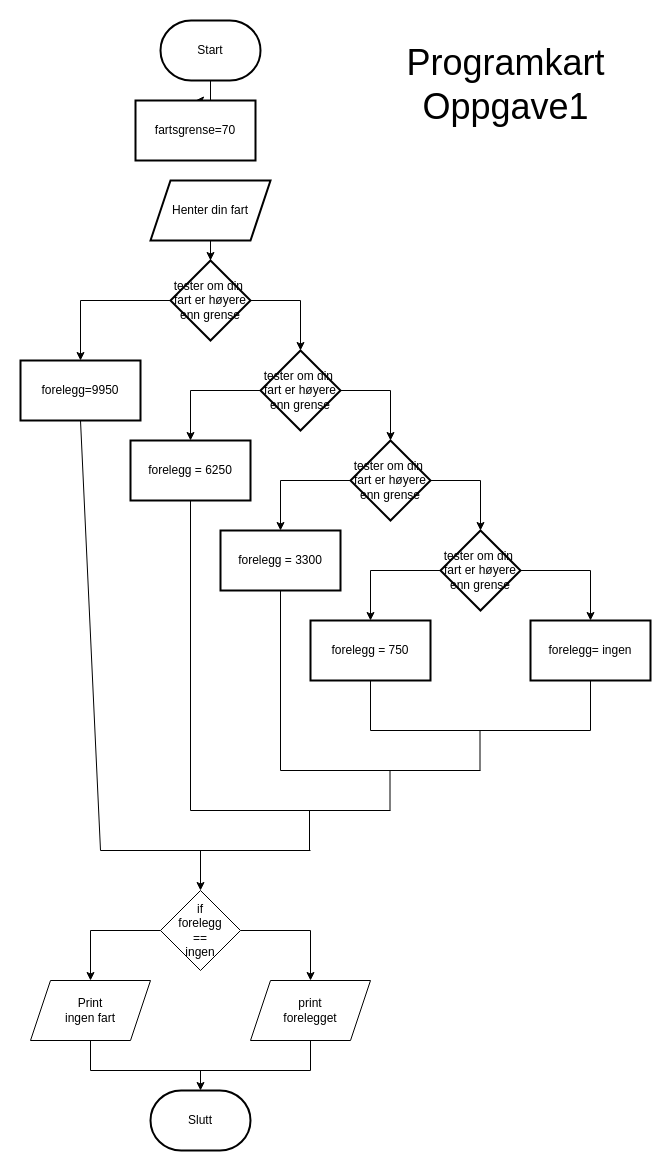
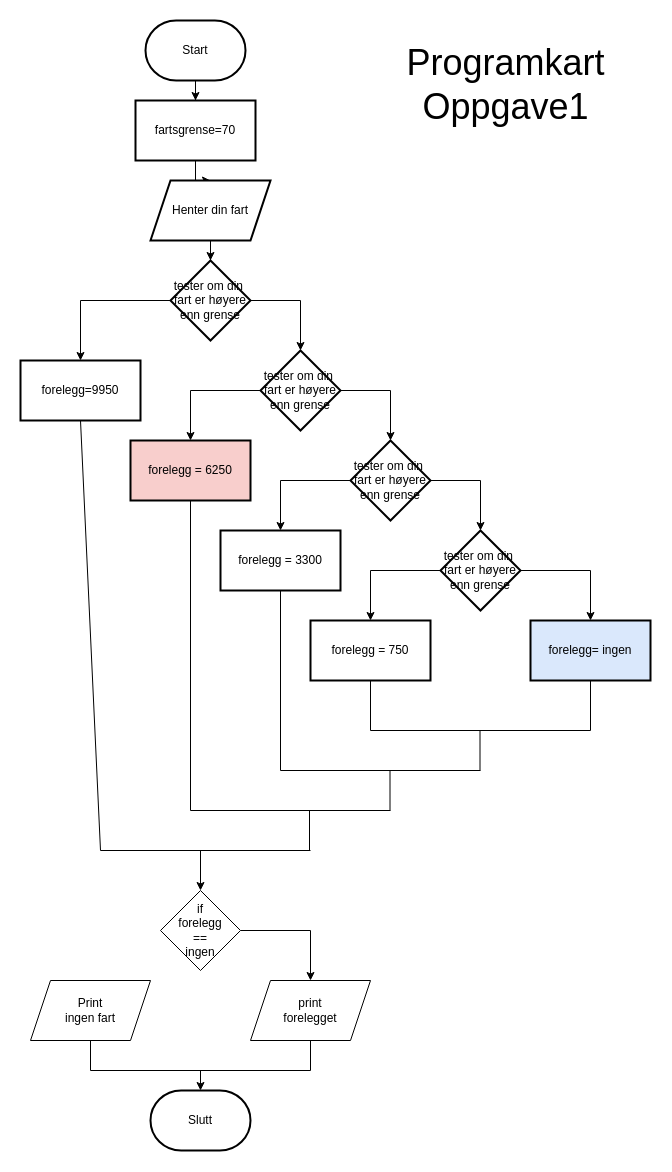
node "Start": moved (211, 51) -> (196, 51)
edge "fartsgrense=70" -> "Henter din fart": added
node "forelegg = 6250": fillcolor #ffffff -> #f8cecc
node "forelegg= ingen": fillcolor #ffffff -> #dae8fc
edge "if forelegg == ingen" -> "Print ingen fart": removed
